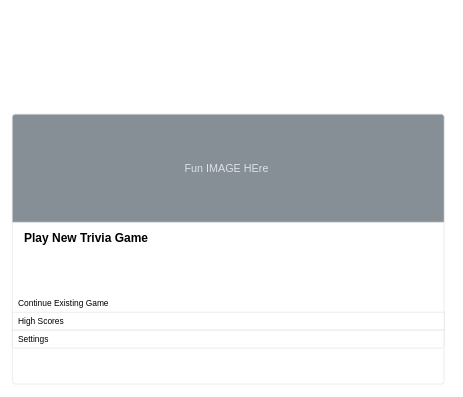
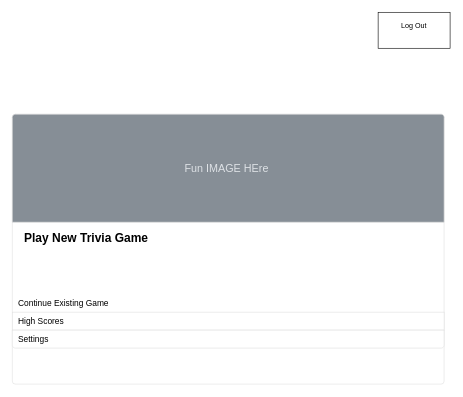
node "Log Out": added
